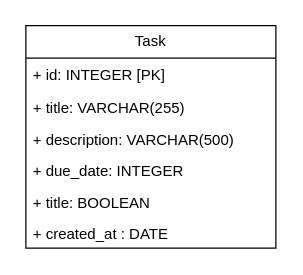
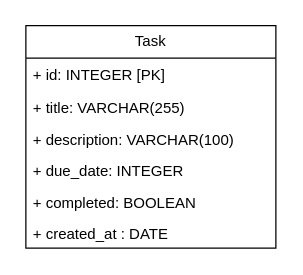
node "+ description: VARCHAR(500)": label "+ description: VARCHAR(500)" -> "+ description: VARCHAR(100)"
node "+ title: BOOLEAN": label "+ title: BOOLEAN" -> "+ completed: BOOLEAN"
